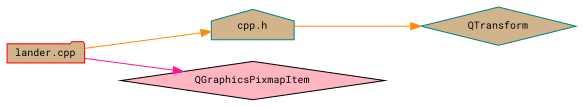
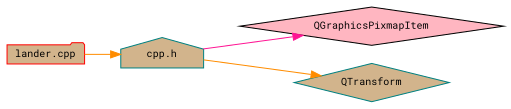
edge "lander.cpp" -> "QGraphicsPixmapItem": now "cpp.h" -> "QGraphicsPixmapItem"
